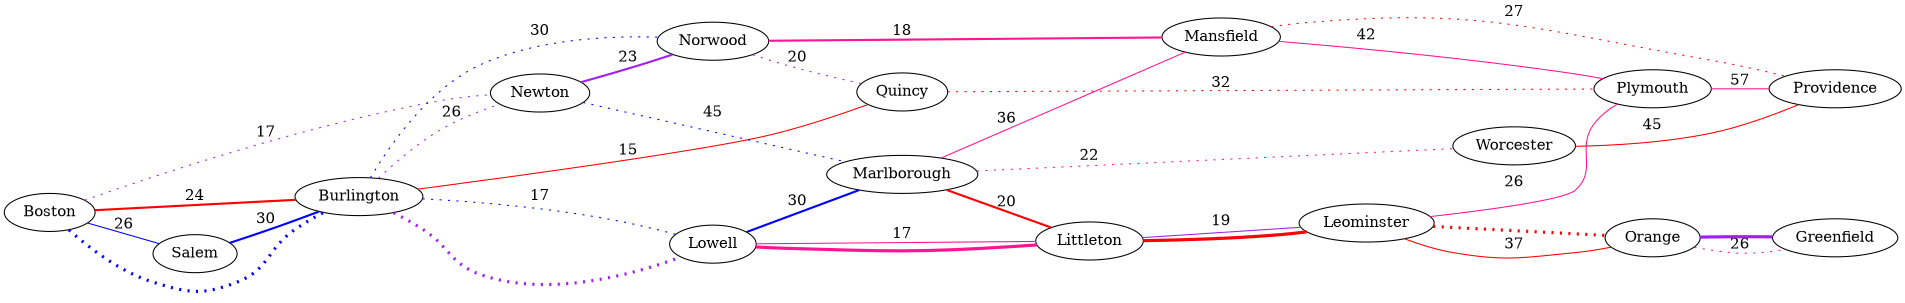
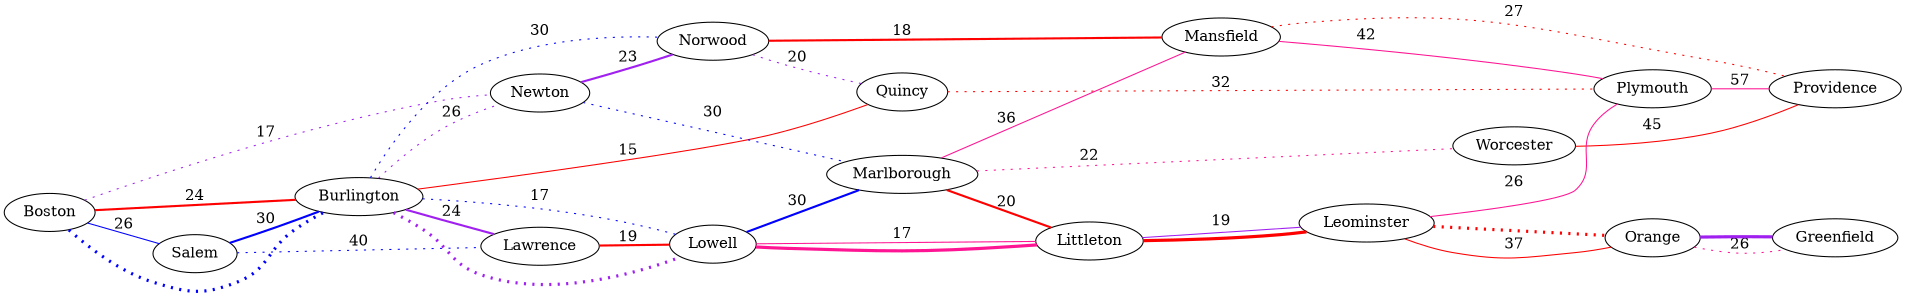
edge "Mansfield" -- "Norwood": color deeppink -> red
edge "Newton" -- "Marlborough": label "45" -> "30"
node "Lawrence": added
